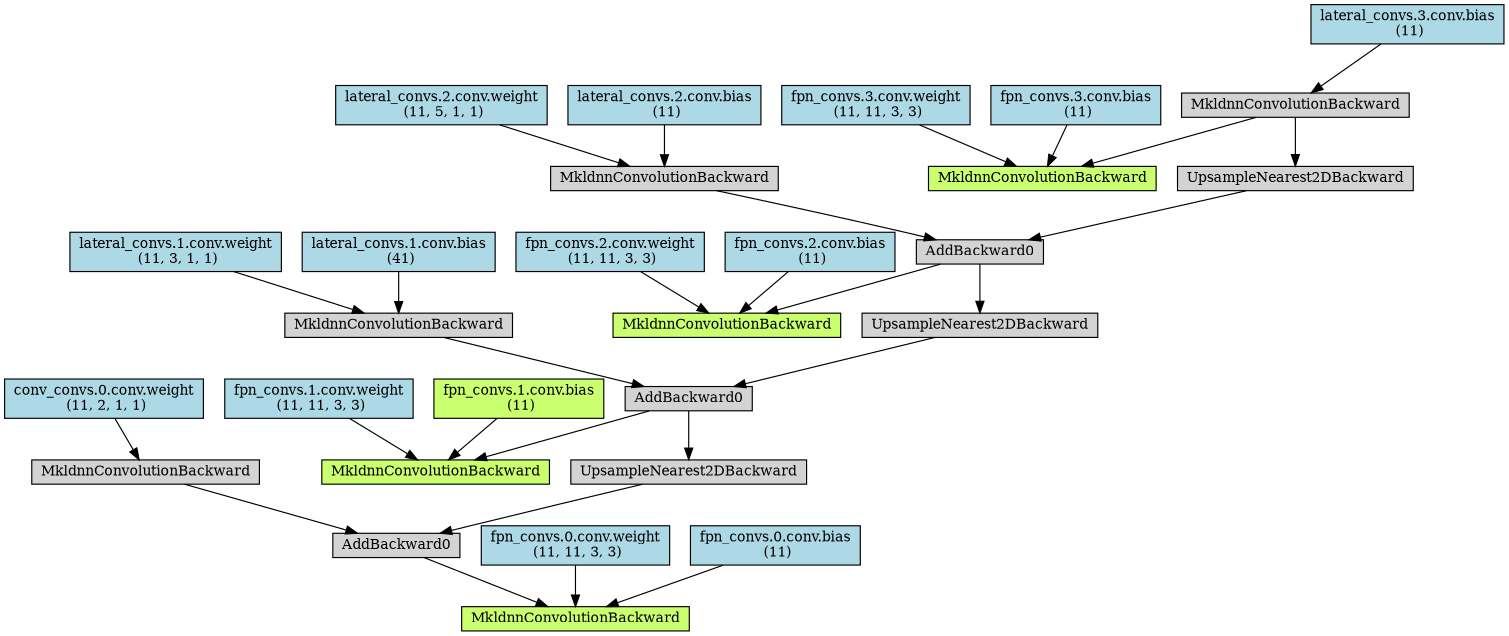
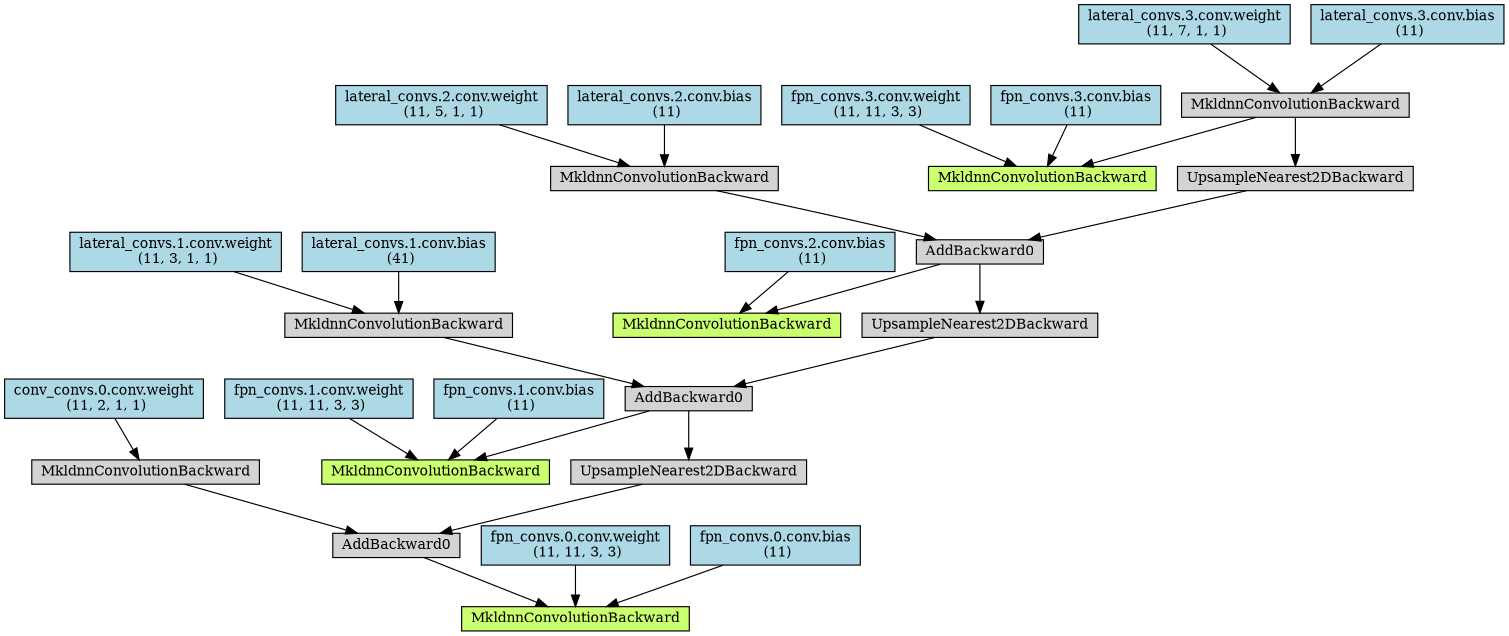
node "lateral_convs.3.conv.weight (11, 7, 1, 1)": added
node "fpn_convs.2.conv.weight (11, 11, 3, 3)": removed
node "fpn_convs.1.conv.bias (11)": fillcolor darkolivegreen1 -> lightblue
